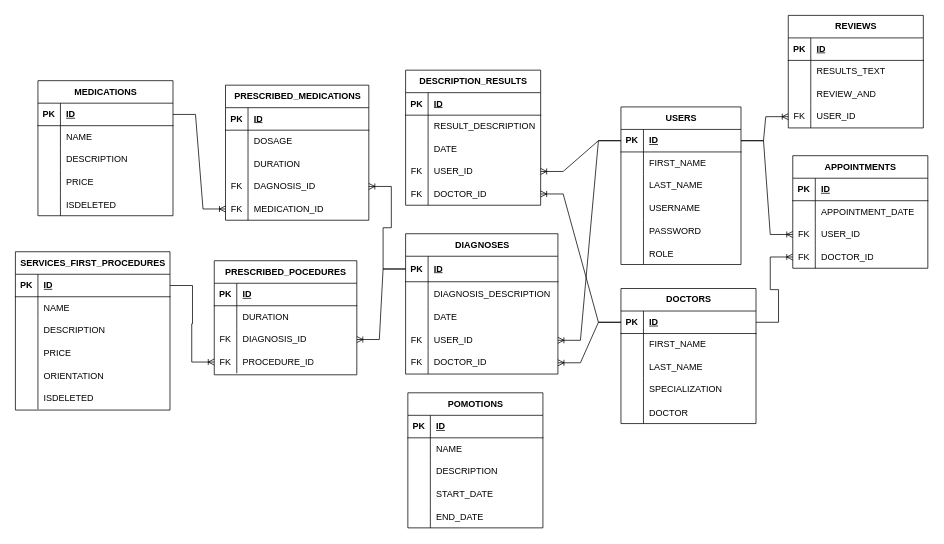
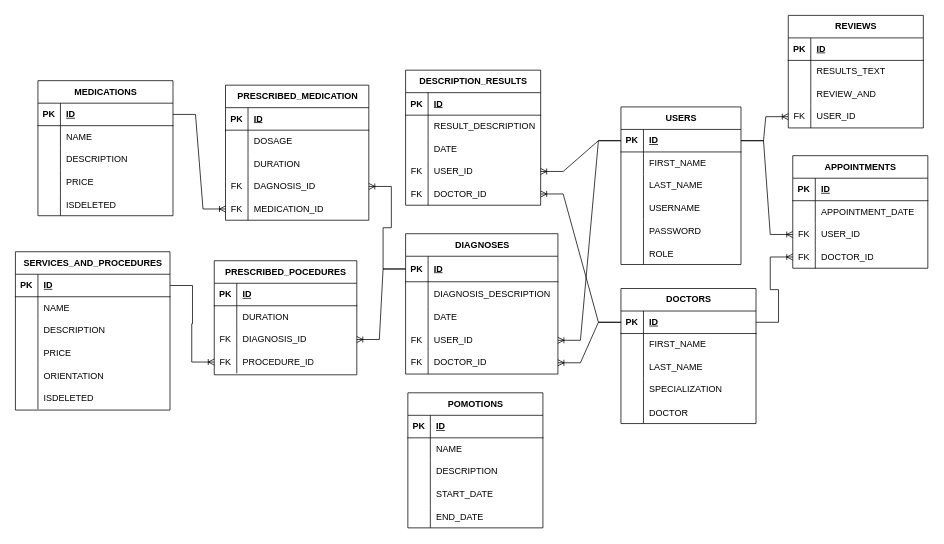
node "PRESCRIBED_MEDICATIONS": label "PRESCRIBED_MEDICATIONS" -> "PRESCRIBED_MEDICATION"
node "SERVICES_FIRST_PROCEDURES": label "SERVICES_FIRST_PROCEDURES" -> "SERVICES_AND_PROCEDURES"
